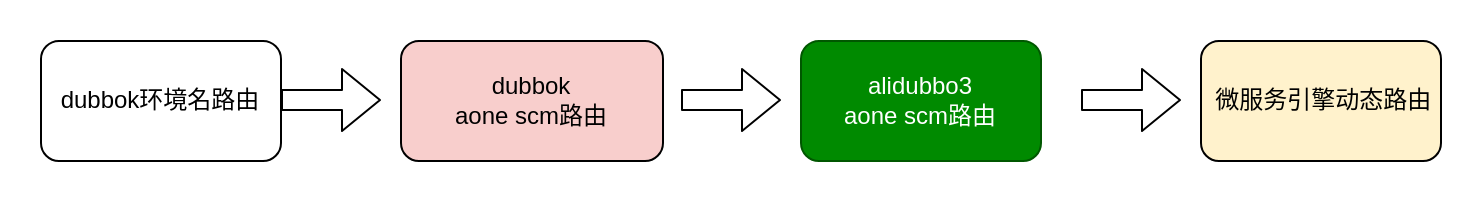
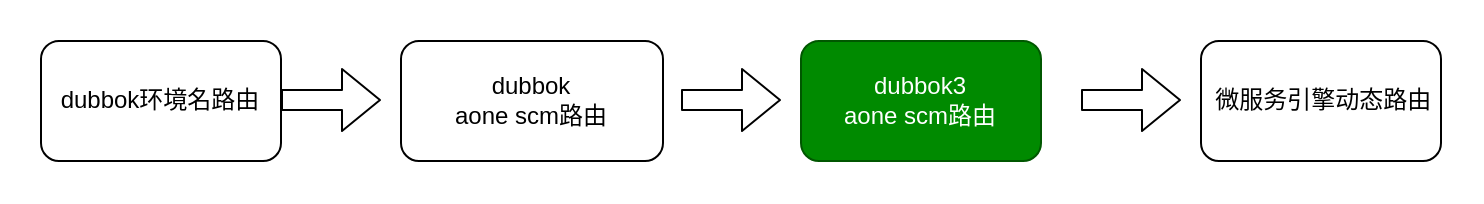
node "dubbok aone scm路由": fillcolor #f8cecc -> #ffffff
node "alidubbo3 aone scm路由": label "alidubbo3 aone scm路由" -> "dubbok3 aone scm路由"
node "微服务引擎动态路由": fillcolor #fff2cc -> #ffffff
